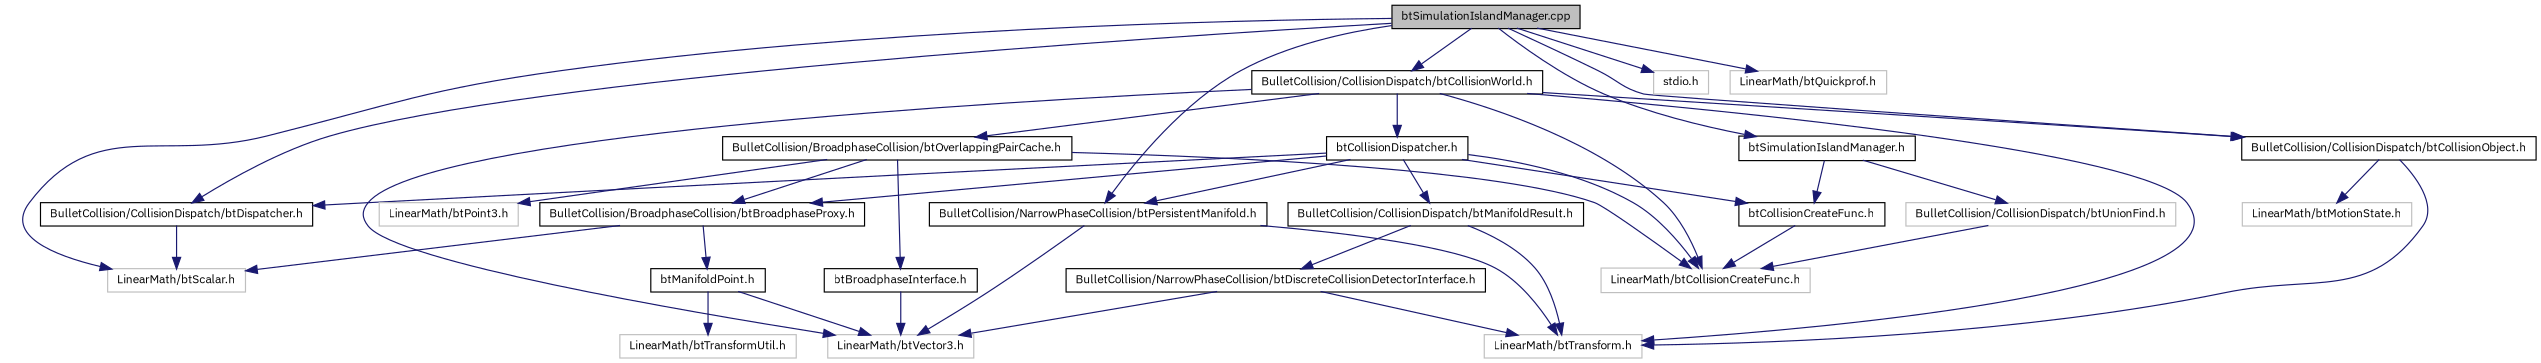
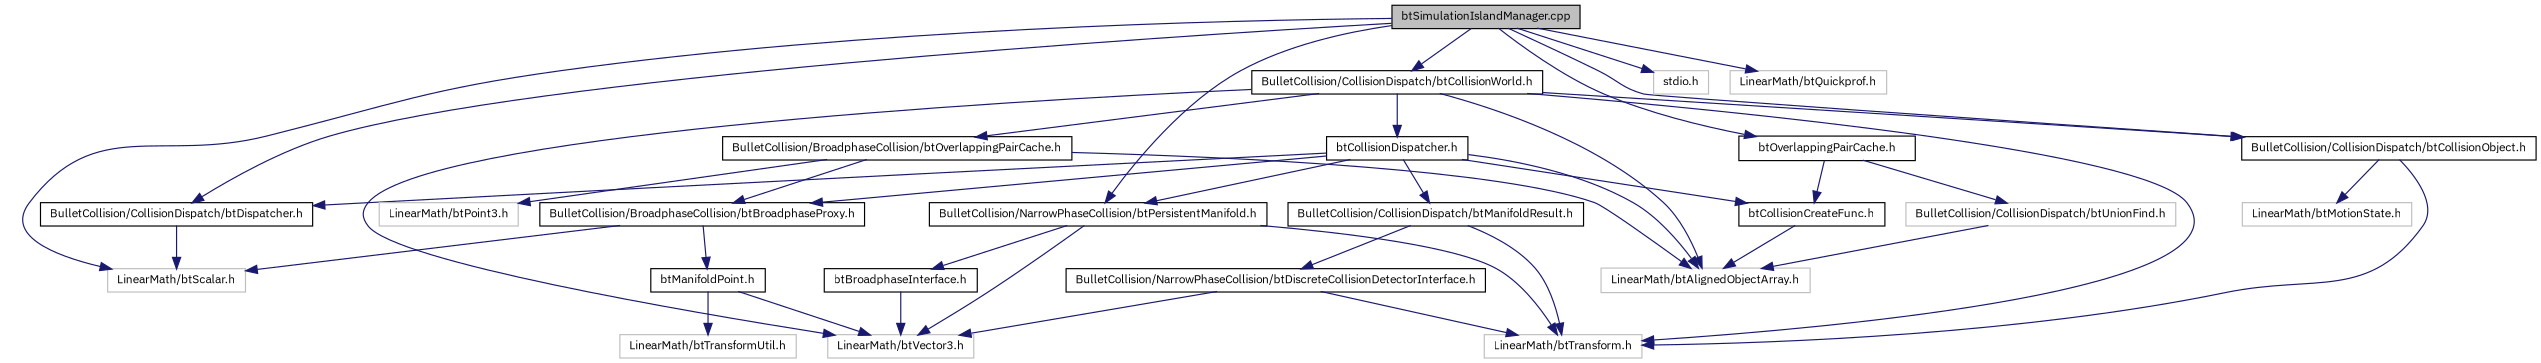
node "btSimulationIslandManager.h": label "btSimulationIslandManager.h" -> "btOverlappingPairCache.h"
edge "BulletCollision/BroadphaseCollision/btOverlappingPairCache.h" -> "btBroadphaseInterface.h": now "BulletCollision/NarrowPhaseCollision/btPersistentManifold.h" -> "btBroadphaseInterface.h"
node "LinearMath/btCollisionCreateFunc.h": label "LinearMath/btCollisionCreateFunc.h" -> "LinearMath/btAlignedObjectArray.h"
